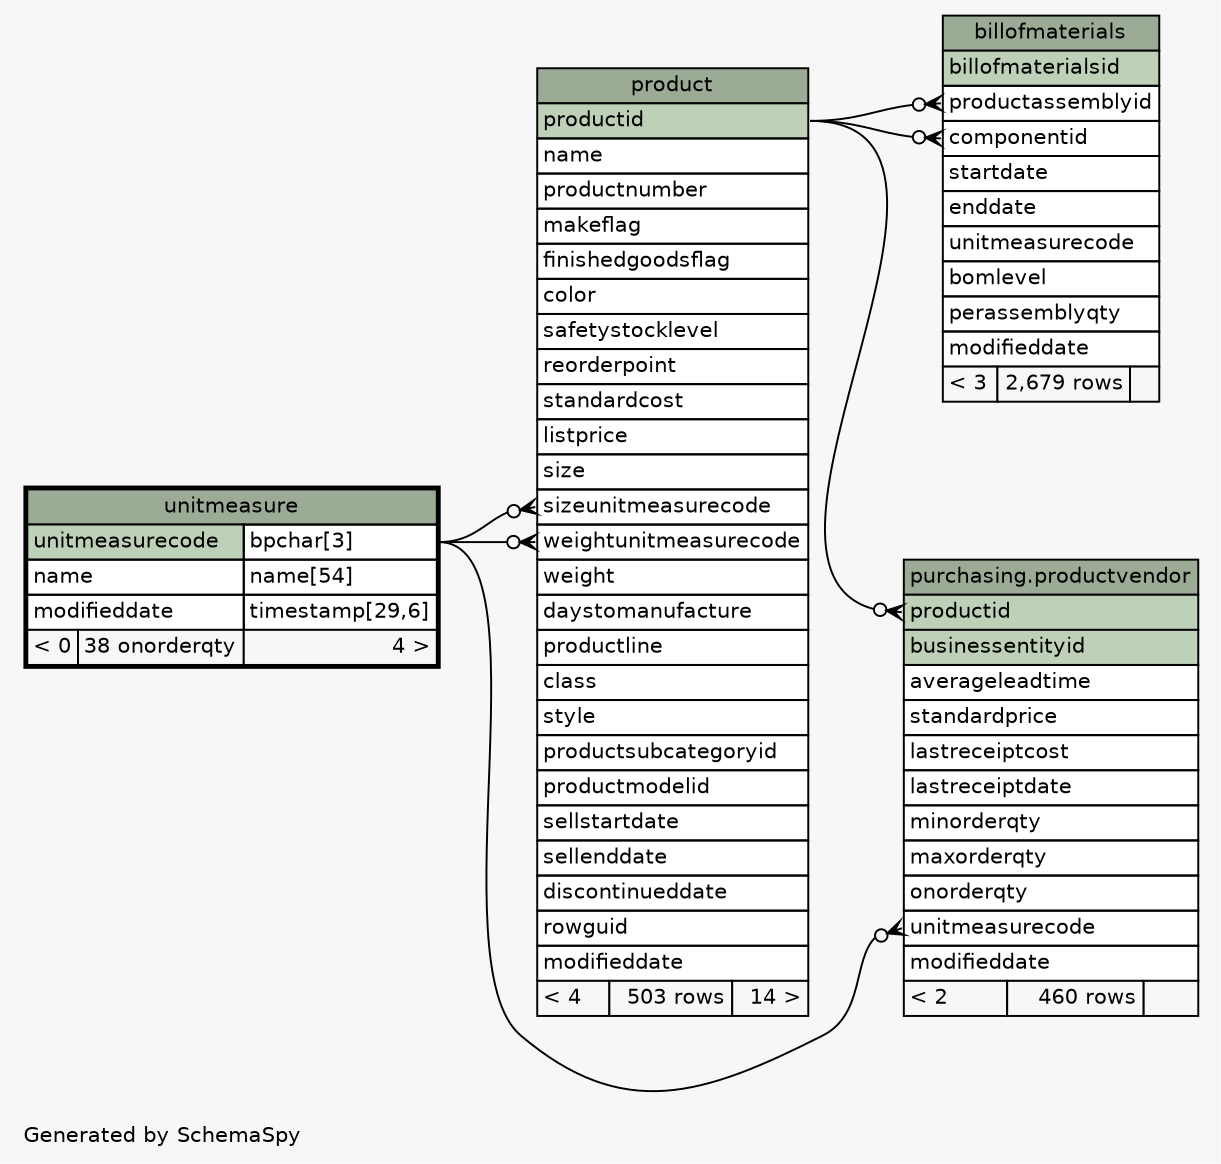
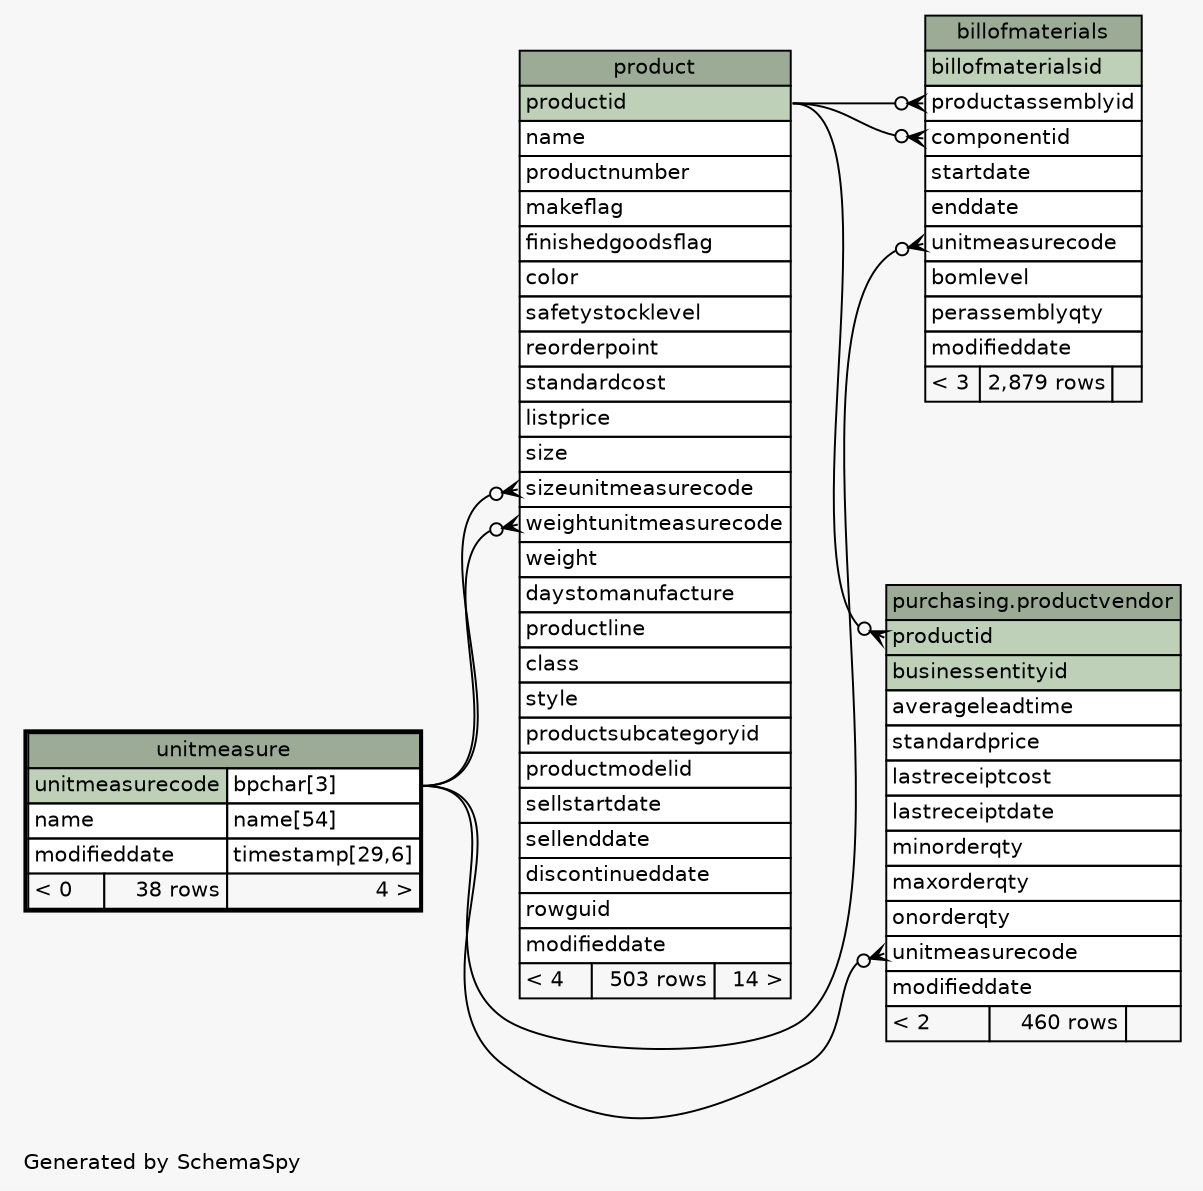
node "billofmaterials": text "2,679 rows" -> "2,879 rows"
node "unitmeasure": text "38 onorderqty" -> "38 rows"
edge "unitmeasure" -> "billofmaterials": added
